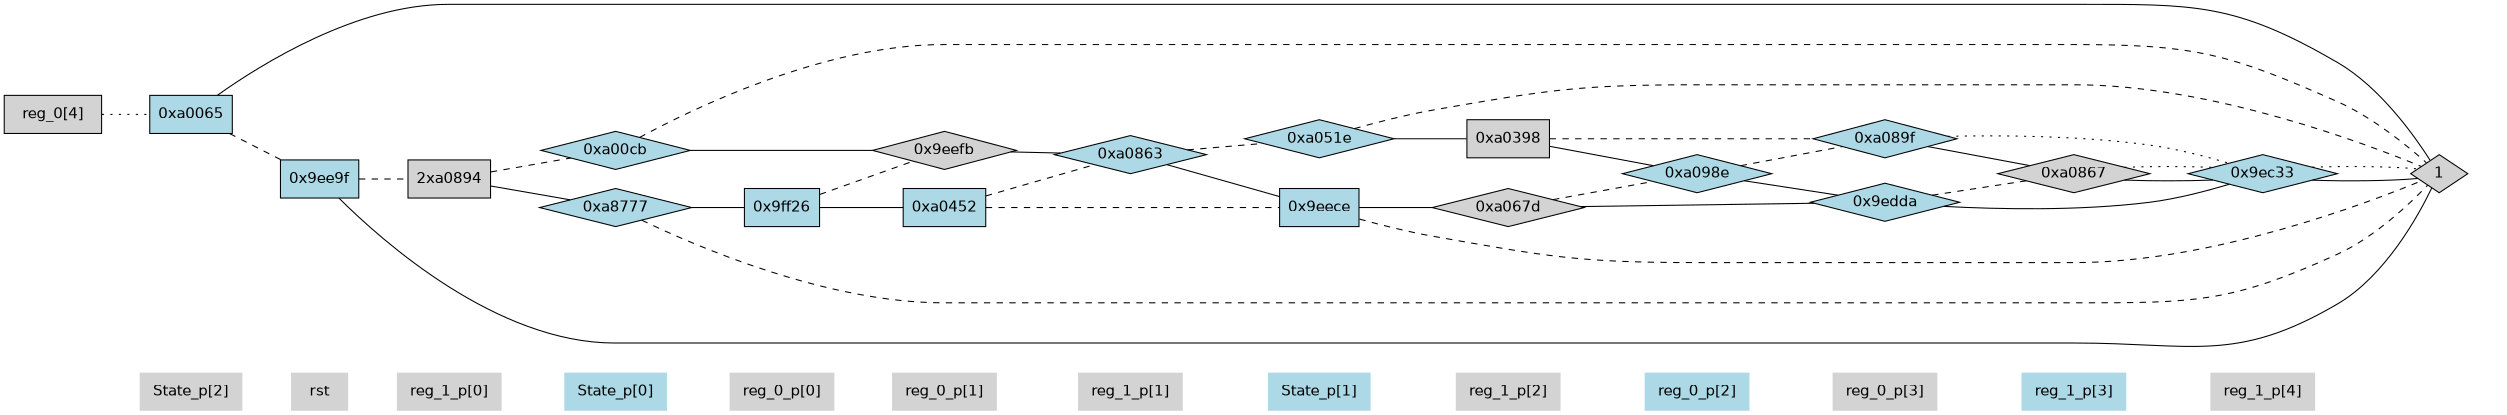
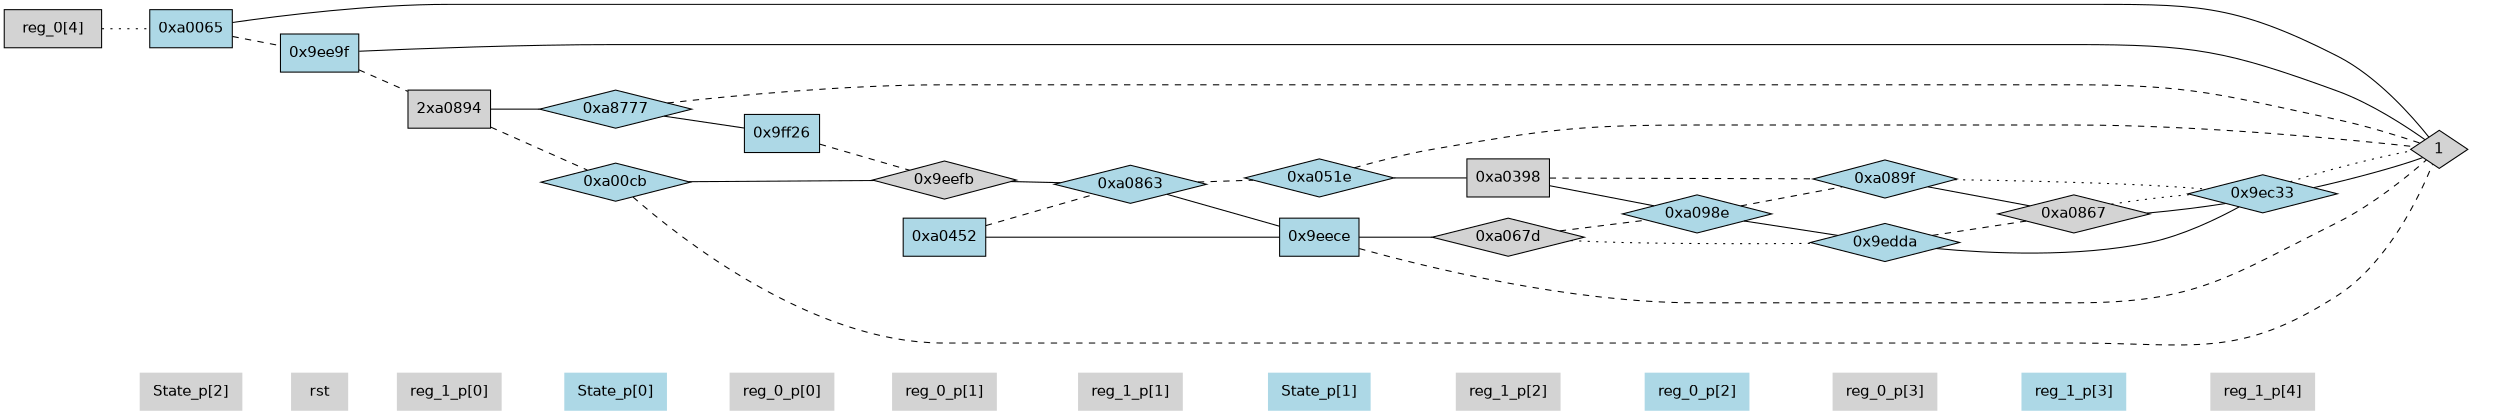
edge "0x9edda" -- "0xa067d": style solid -> dotted
edge "0x9ff26" -- "0xa0452": removed
edge "0xa0452" -- "0x9eece": style dashed -> solid
